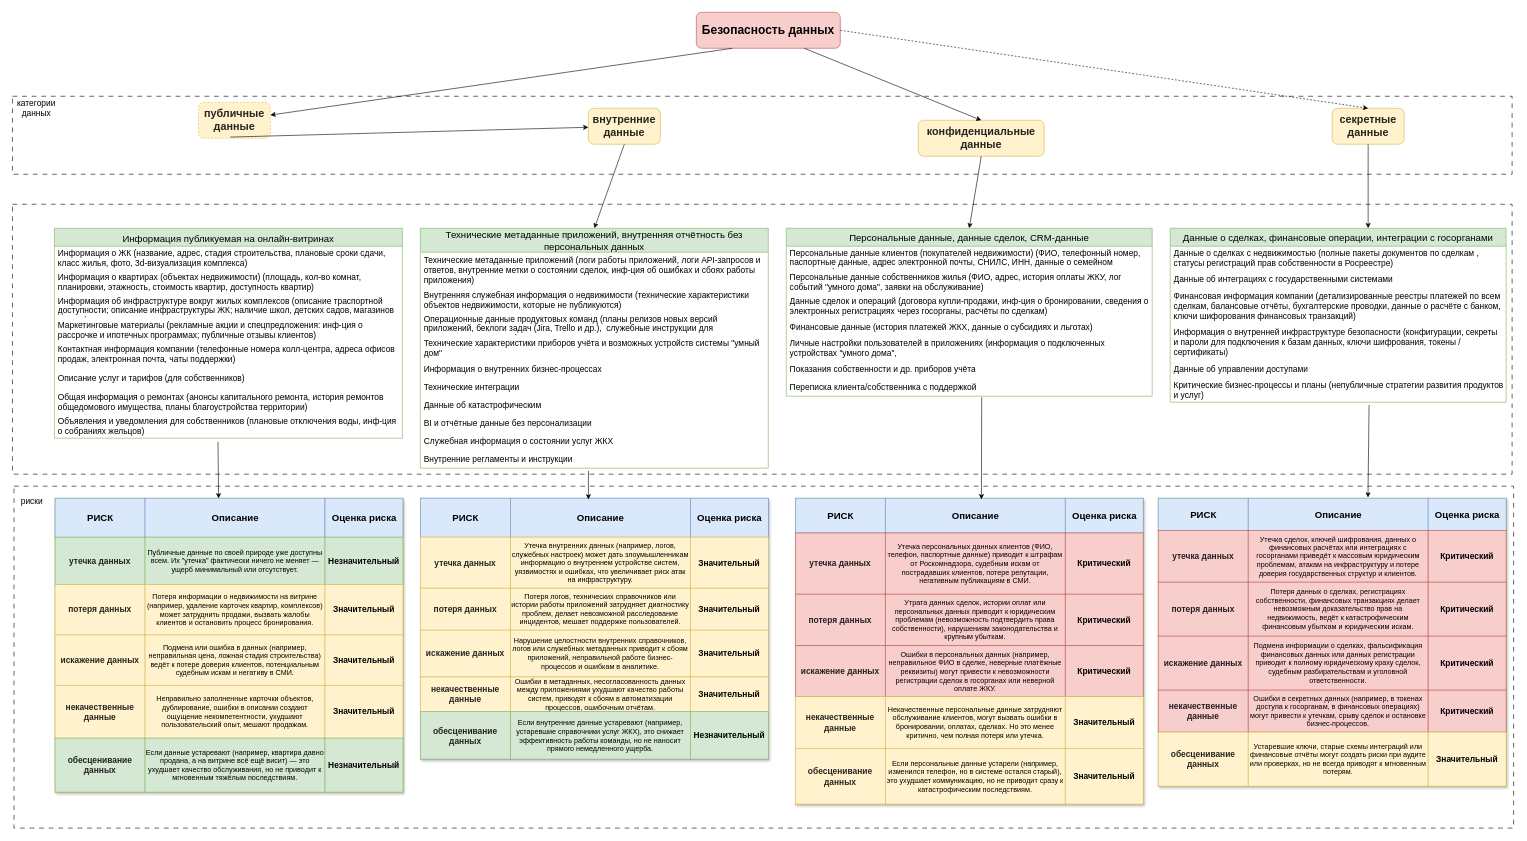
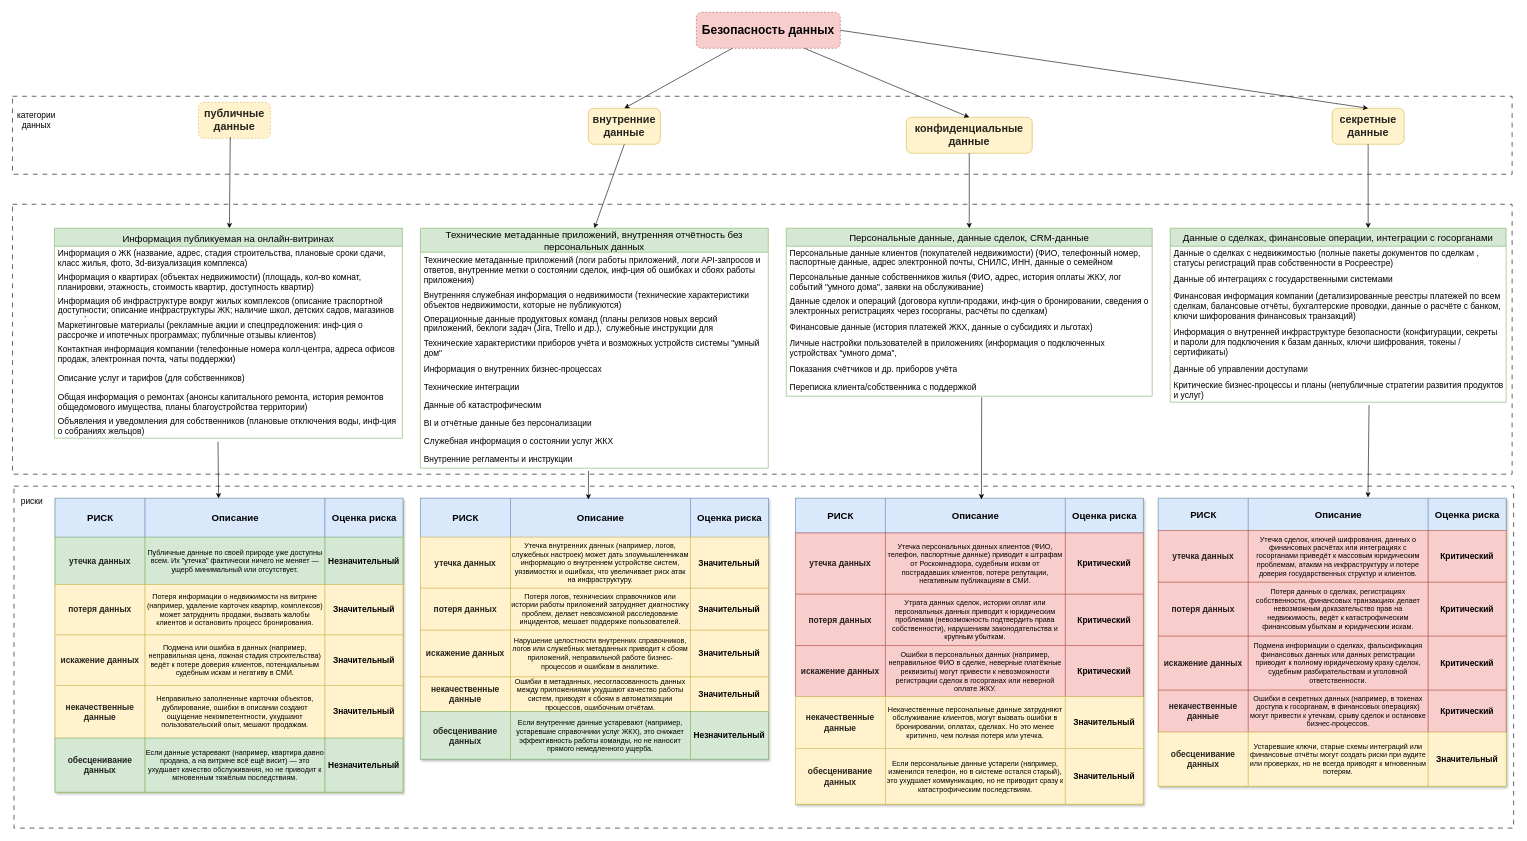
node "Безопасность данных": style solid -> dashed
edge "Безопасность данных" -> "секретные данные": style dashed -> solid
edge "Безопасность данных" -> "публичные данные": now "Безопасность данных" -> "внутренние данные"
node "категории данных": moved (36, 108) -> (36, 120)
edge "публичные данные" -> "внутренние данные": now "публичные данные" -> "Информация публикуемая на онлайн-витринах"
node "конфиденциальные данные": moved (981, 138) -> (969, 135)
node "Показания собственности и др. приборов учёта": label "Показания собственности и др. приборов учёта" -> "Показания счётчиков и др. приборов учёта"
